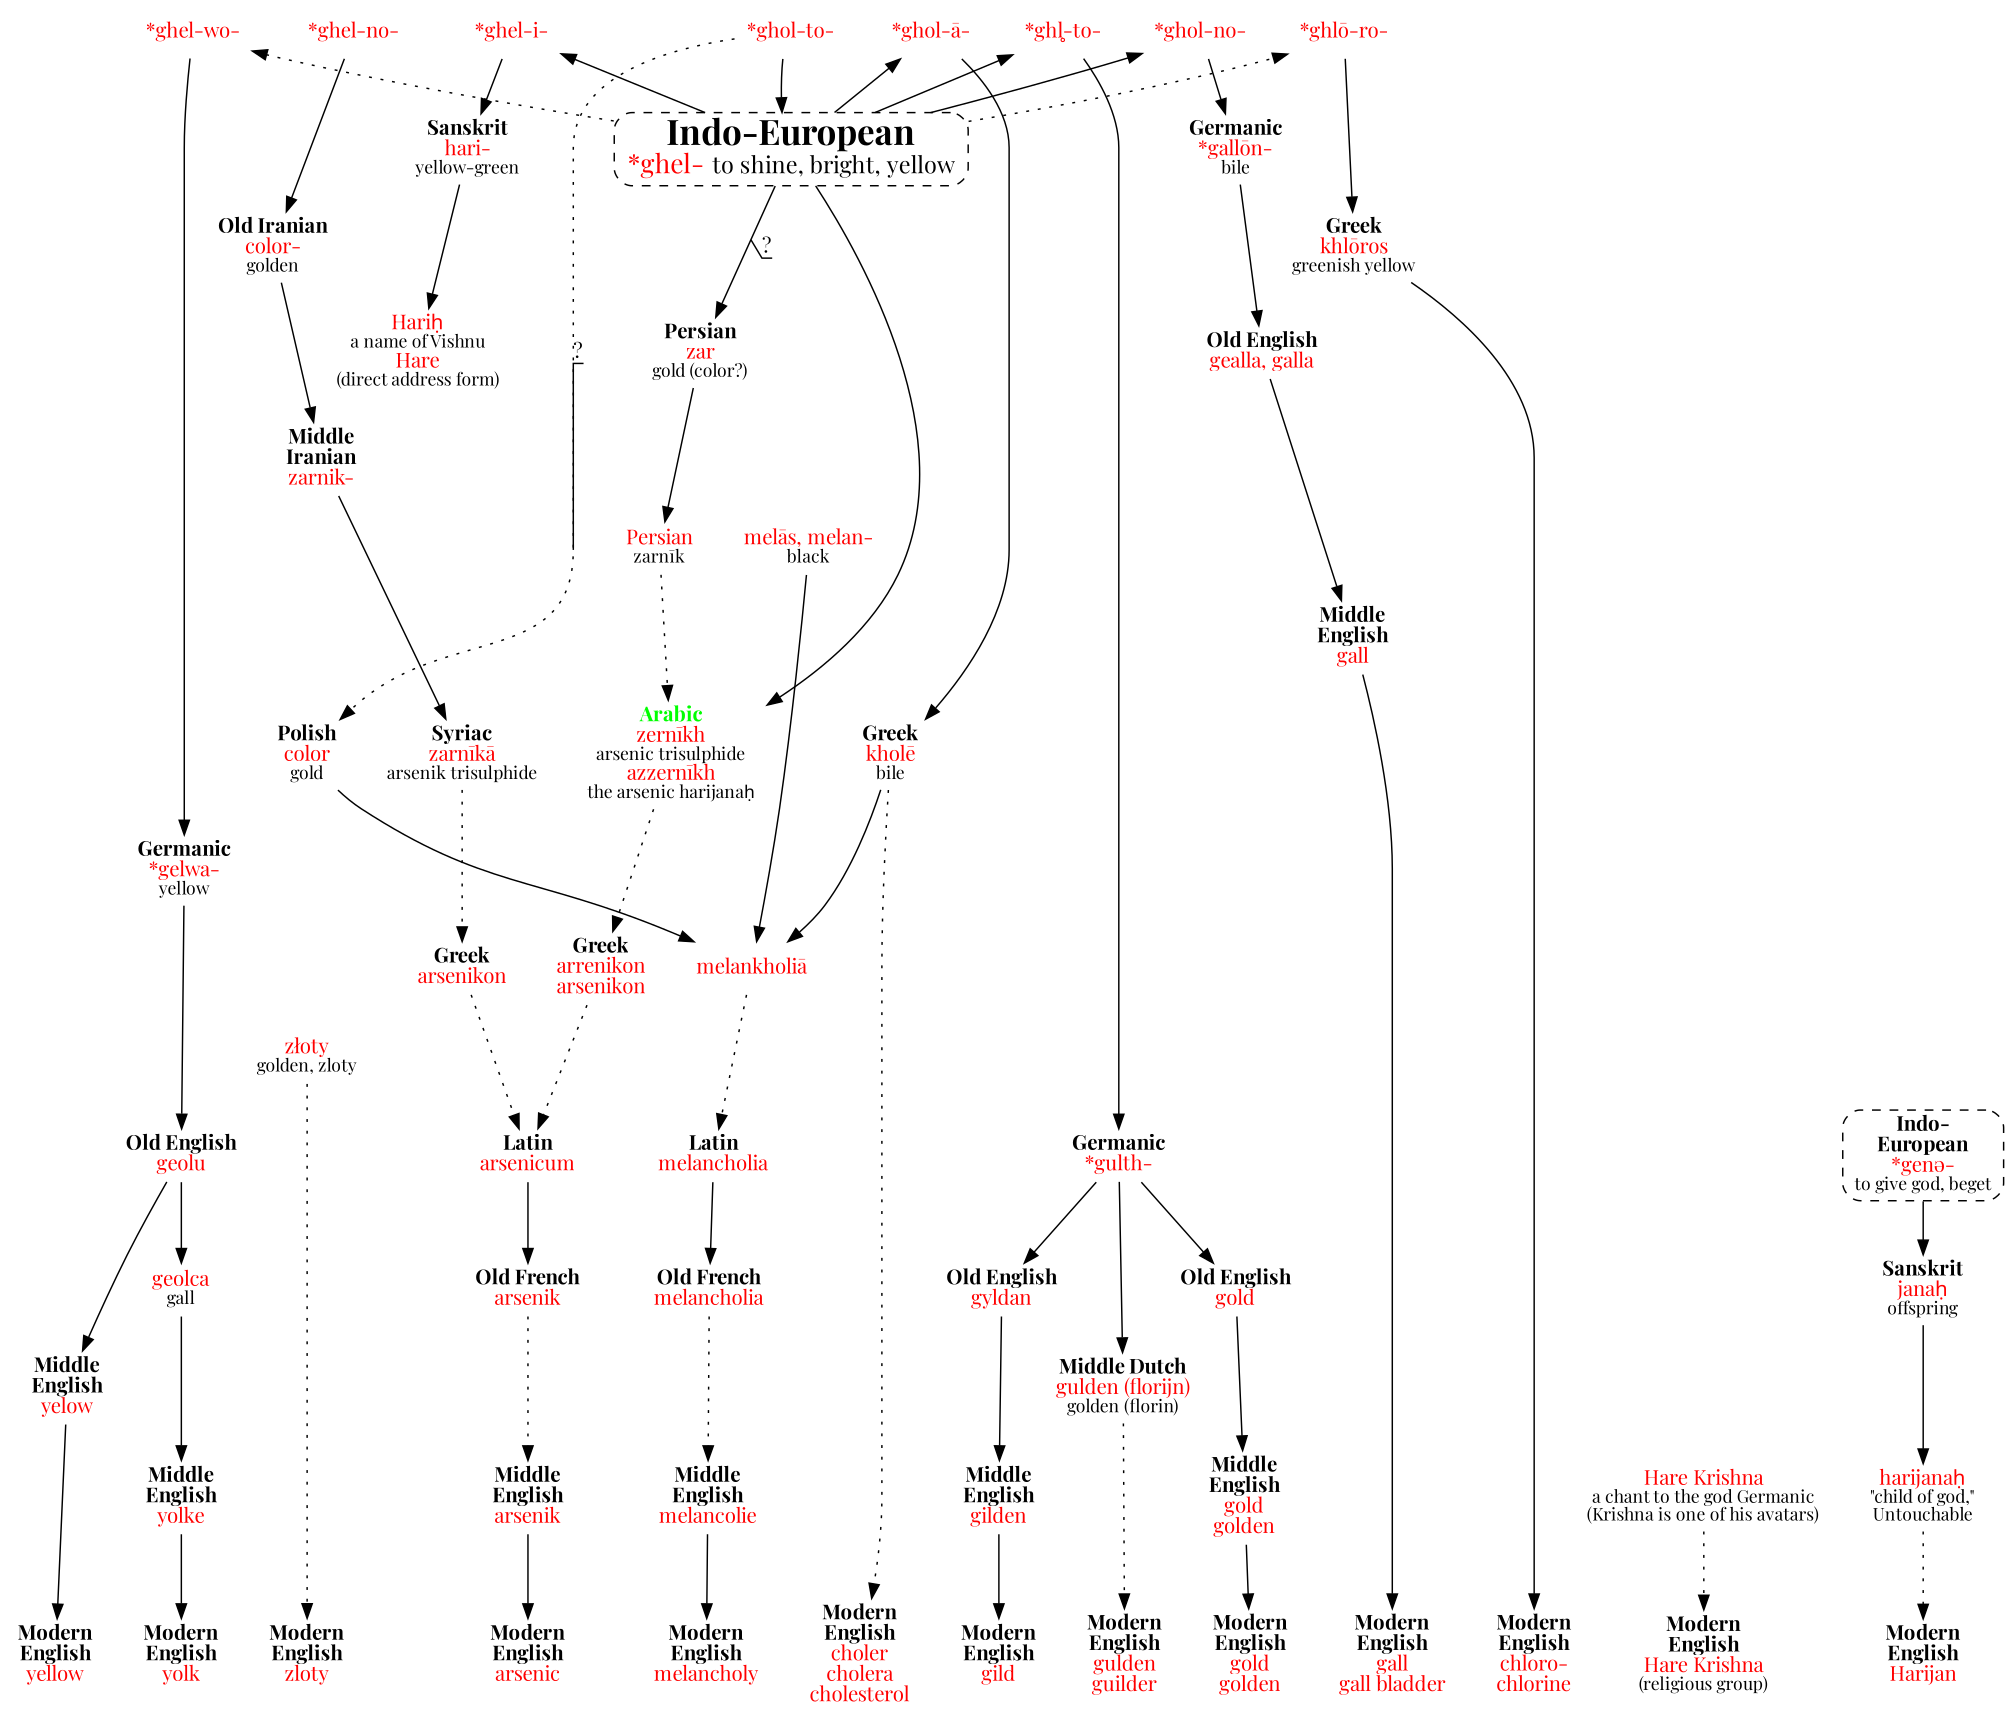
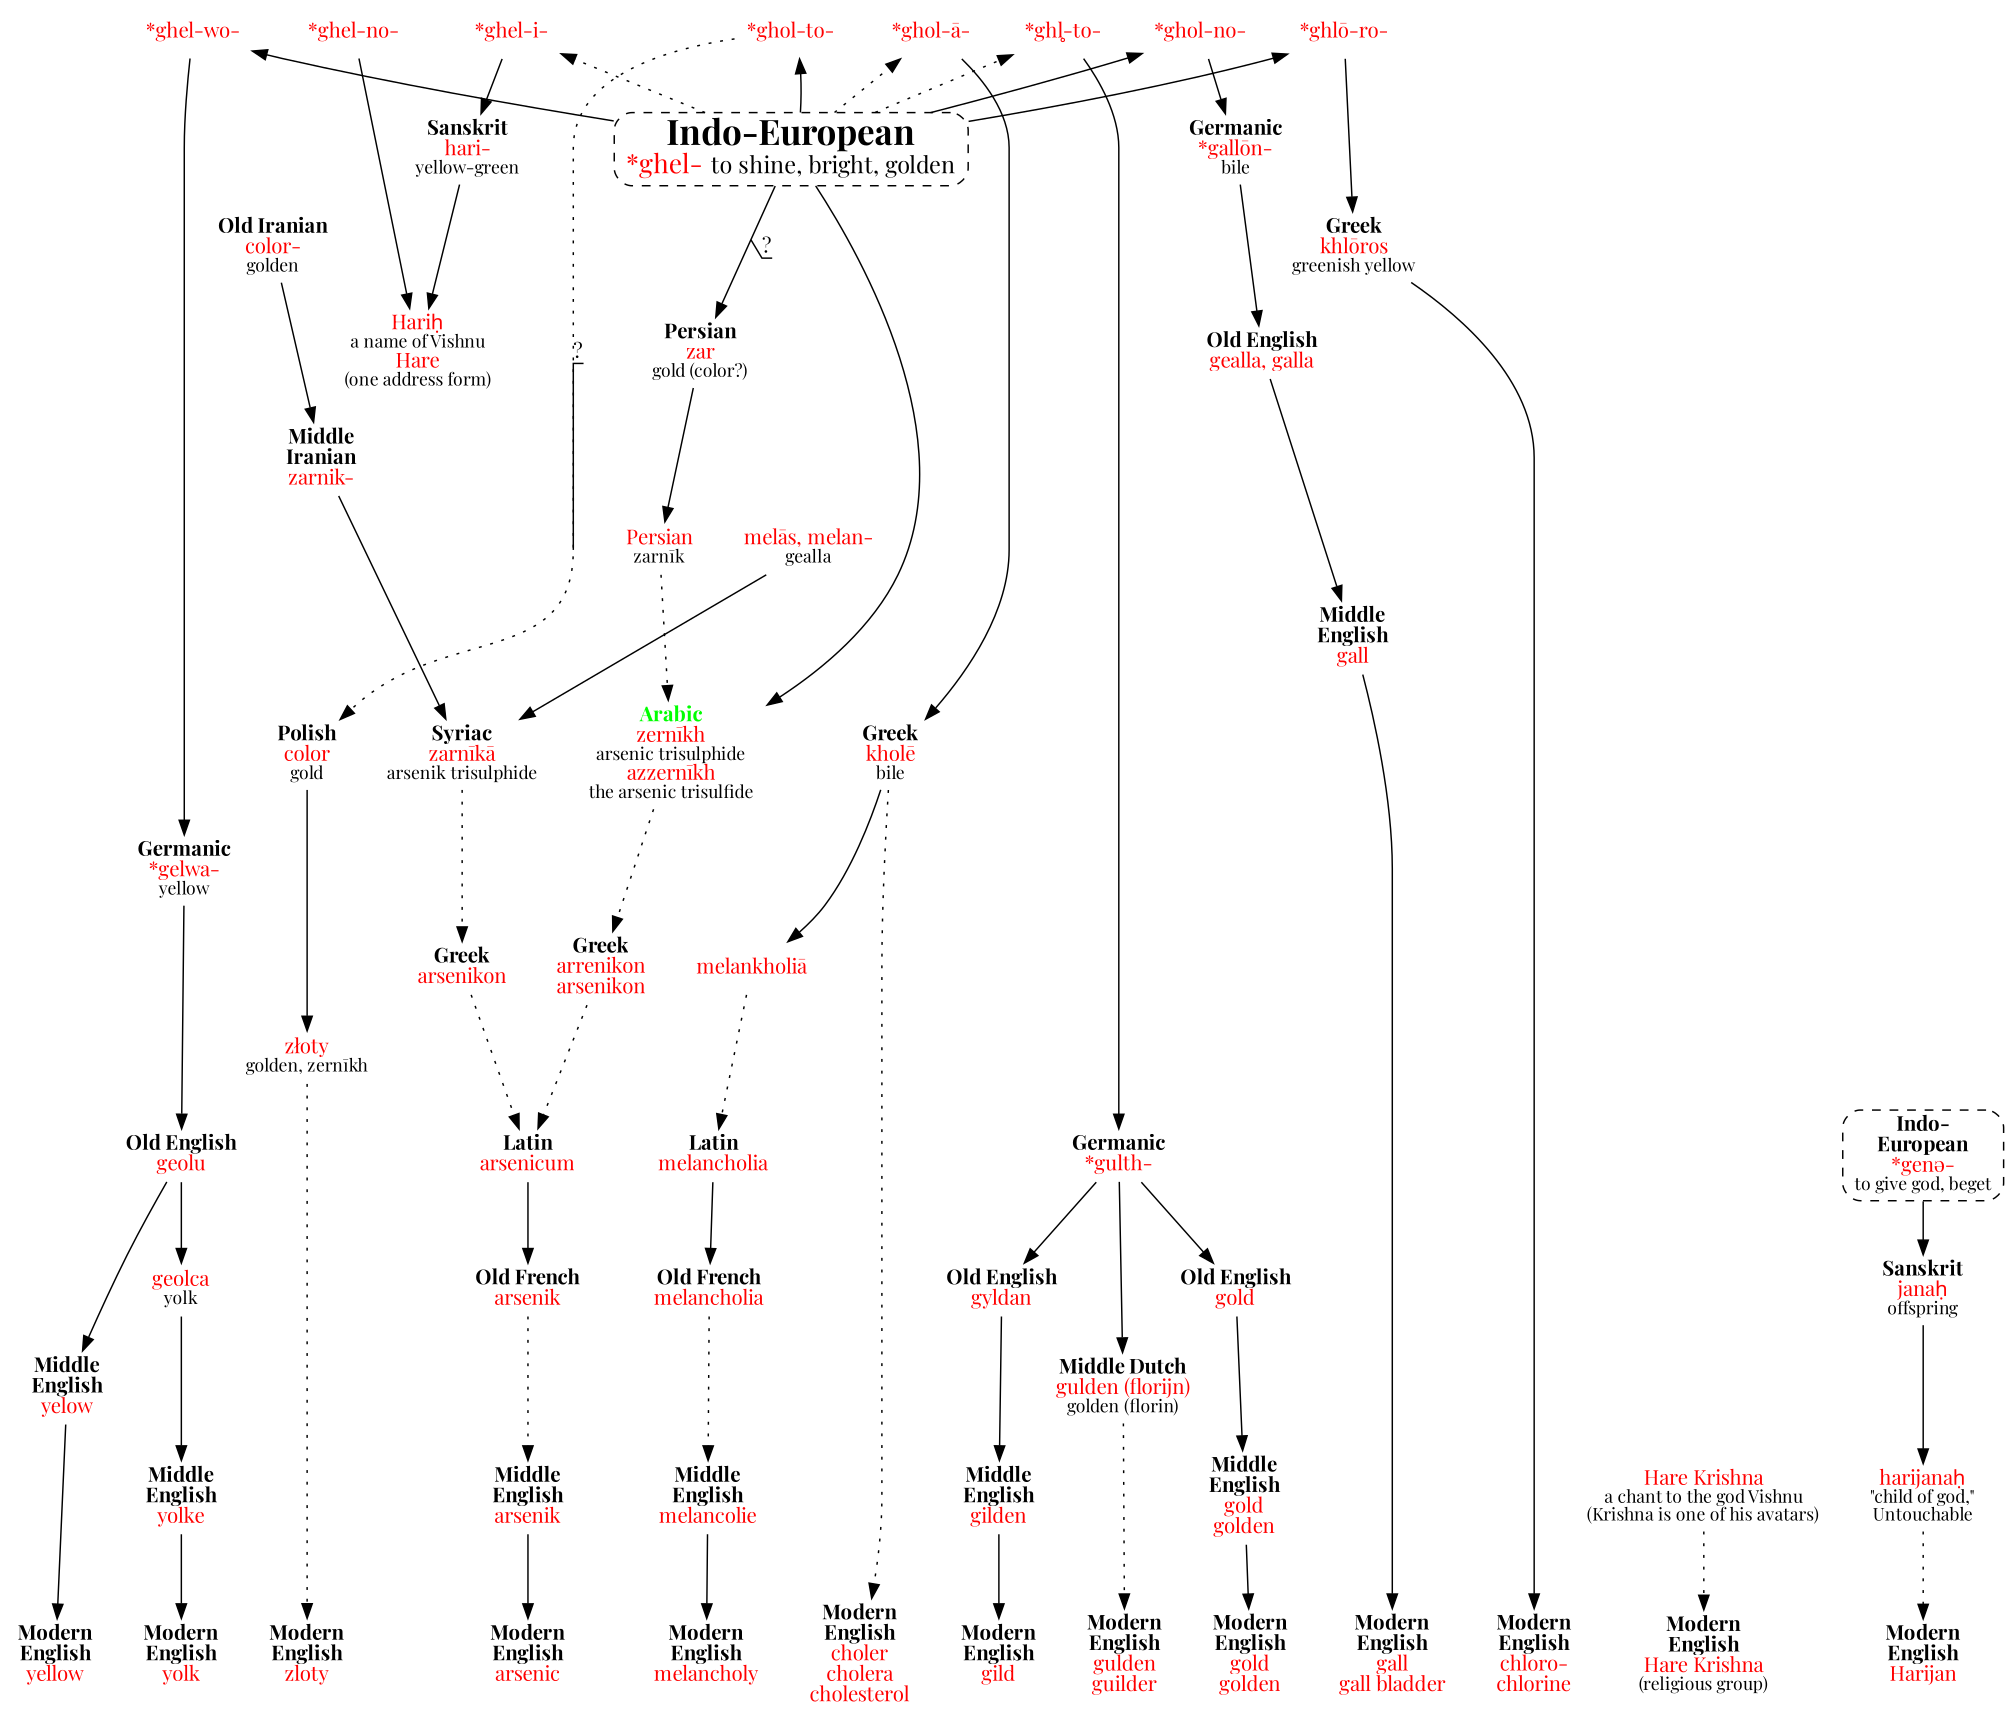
edge "*ghol-to-" -> "Indo-European": reversed
edge "Indo-European" -> "*ghel-i-": style solid -> dotted
edge "Indo-European" -> "*ghl̥-to-": style solid -> dotted
edge "Indo-European" -> "*ghol-ā-": style solid -> dotted
edge "Indo-European" -> "*ghel-wo-": style dotted -> solid
edge "Indo-European" -> "*ghlō-ro-": style dotted -> solid
edge "*ghel-no-" -> "Old Iranian": now "*ghel-no-" -> "Hariḥ"
node "Indo-European": text "to shine, bright, yellow" -> "to shine, bright, golden"
node "Hariḥ": text "(direct address form)" -> "(one address form)"
node "melās, melan-": text "black" -> "gealla"
edge "melās, melan-" -> "melankholiā": now "melās, melan-" -> "Syriac"
node "Arabic": text "the arsenic harijanaḥ" -> "the arsenic trisulfide"
edge "Polish" -> "melankholiā": now "Polish" -> "złoty"
node "złoty": text "golden, zloty" -> "golden, zernīkh"
node "geolca": text "gall" -> "yolk"
node "Hare Krishna": text "a chant to the god Germanic" -> "a chant to the god Vishnu"
